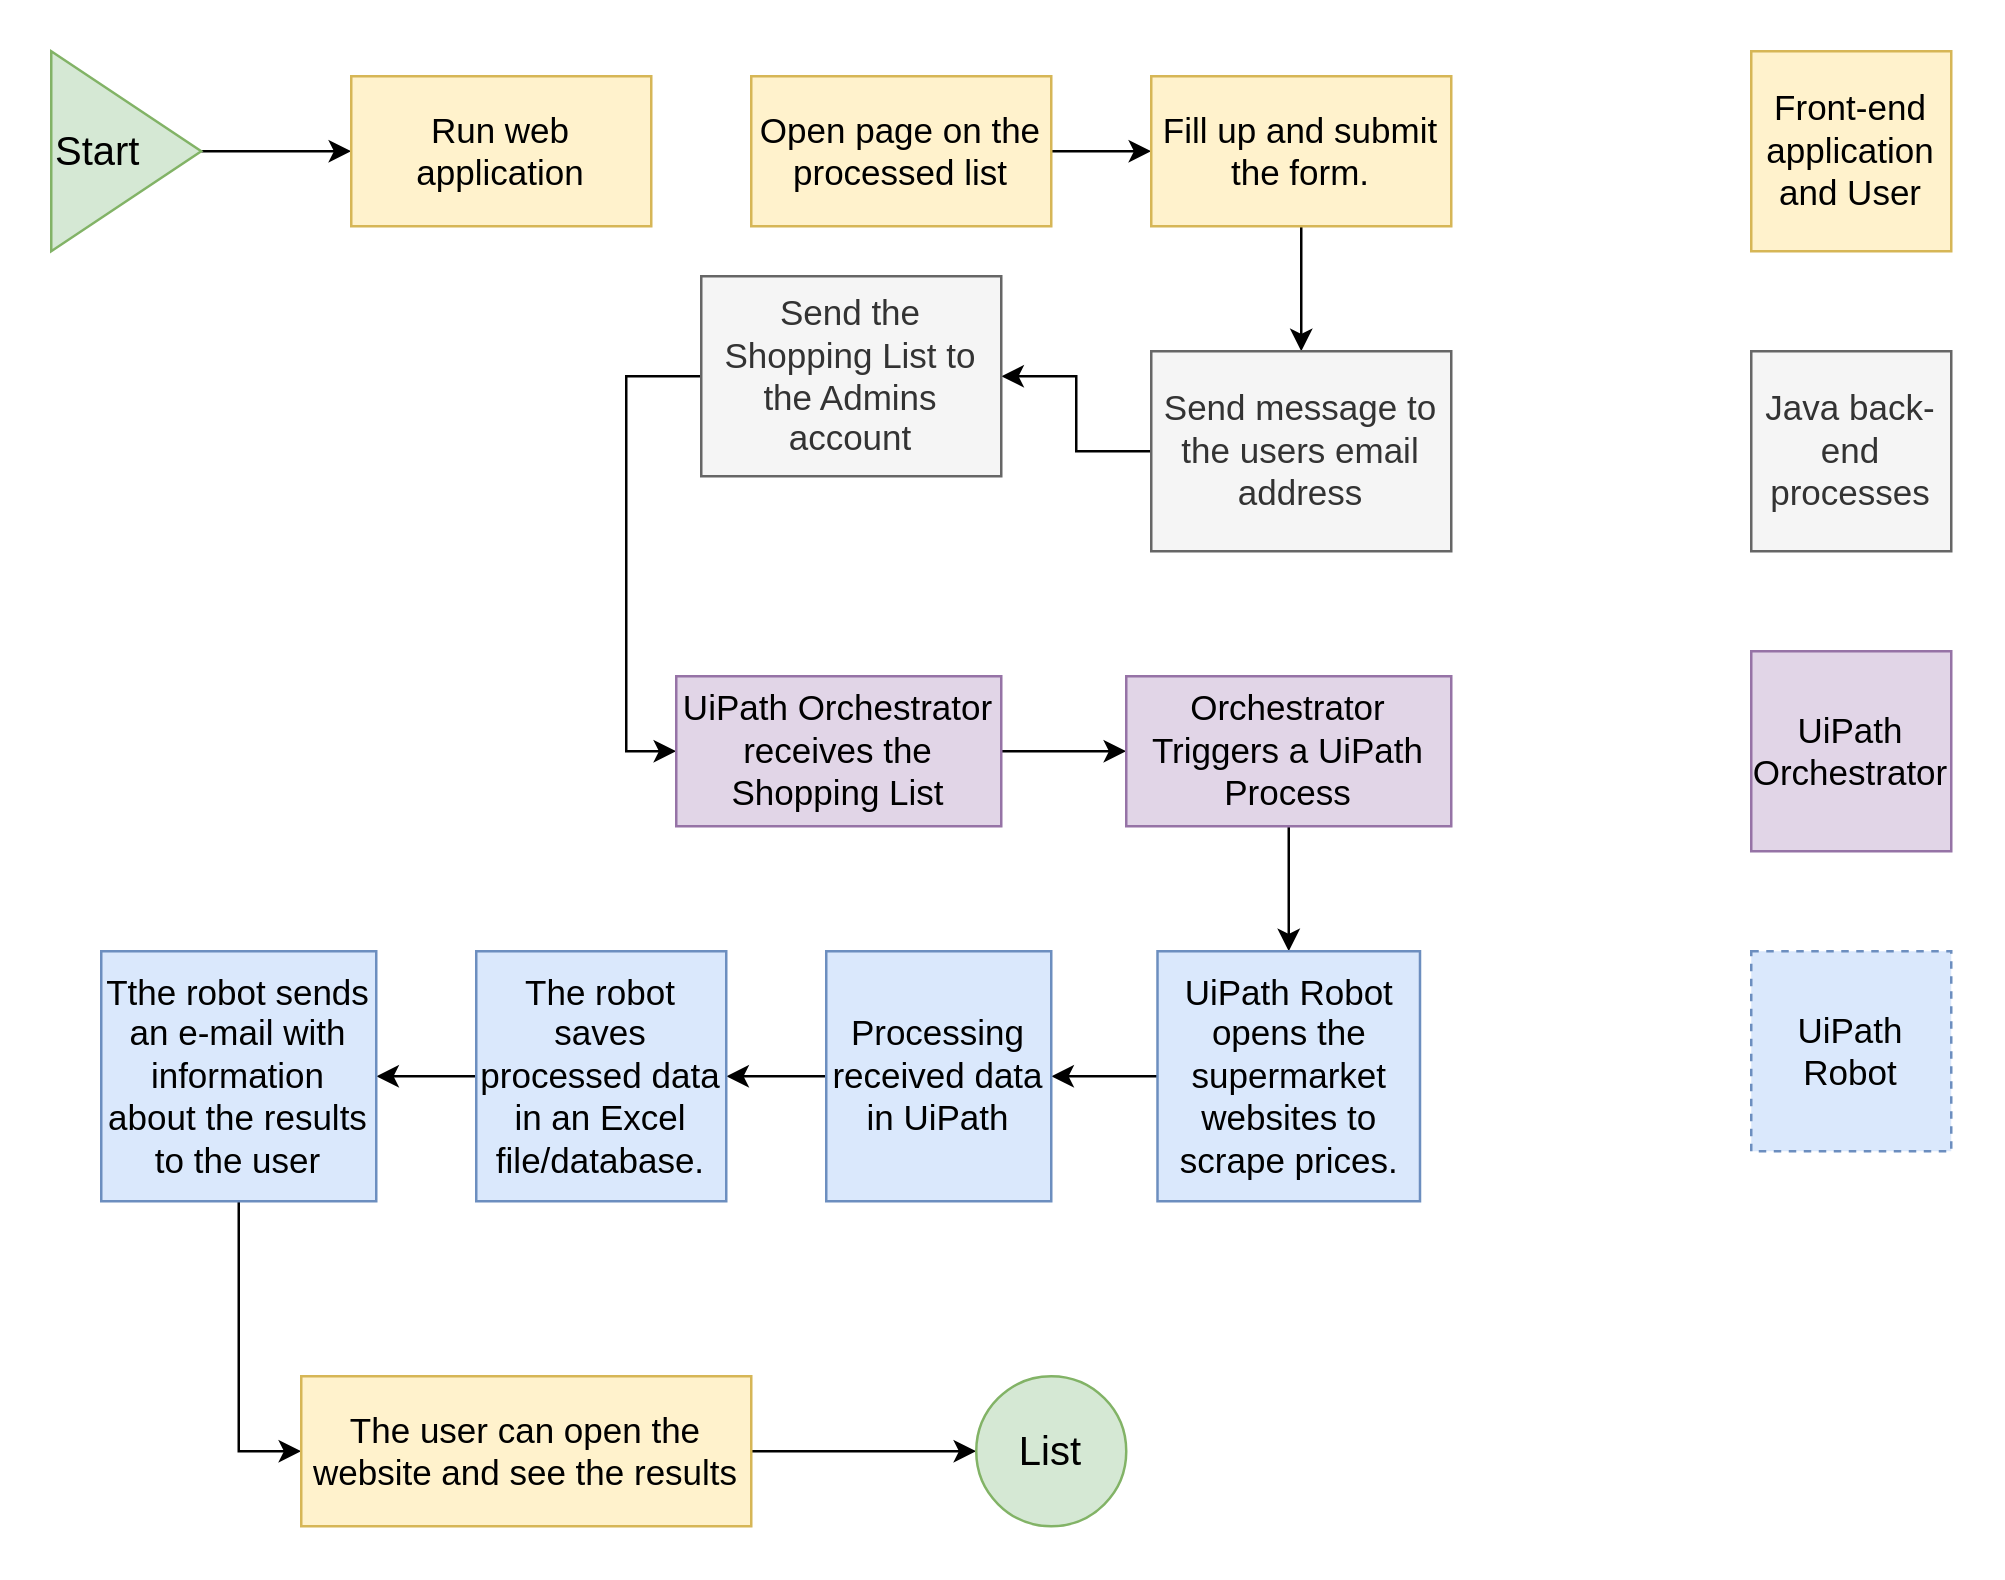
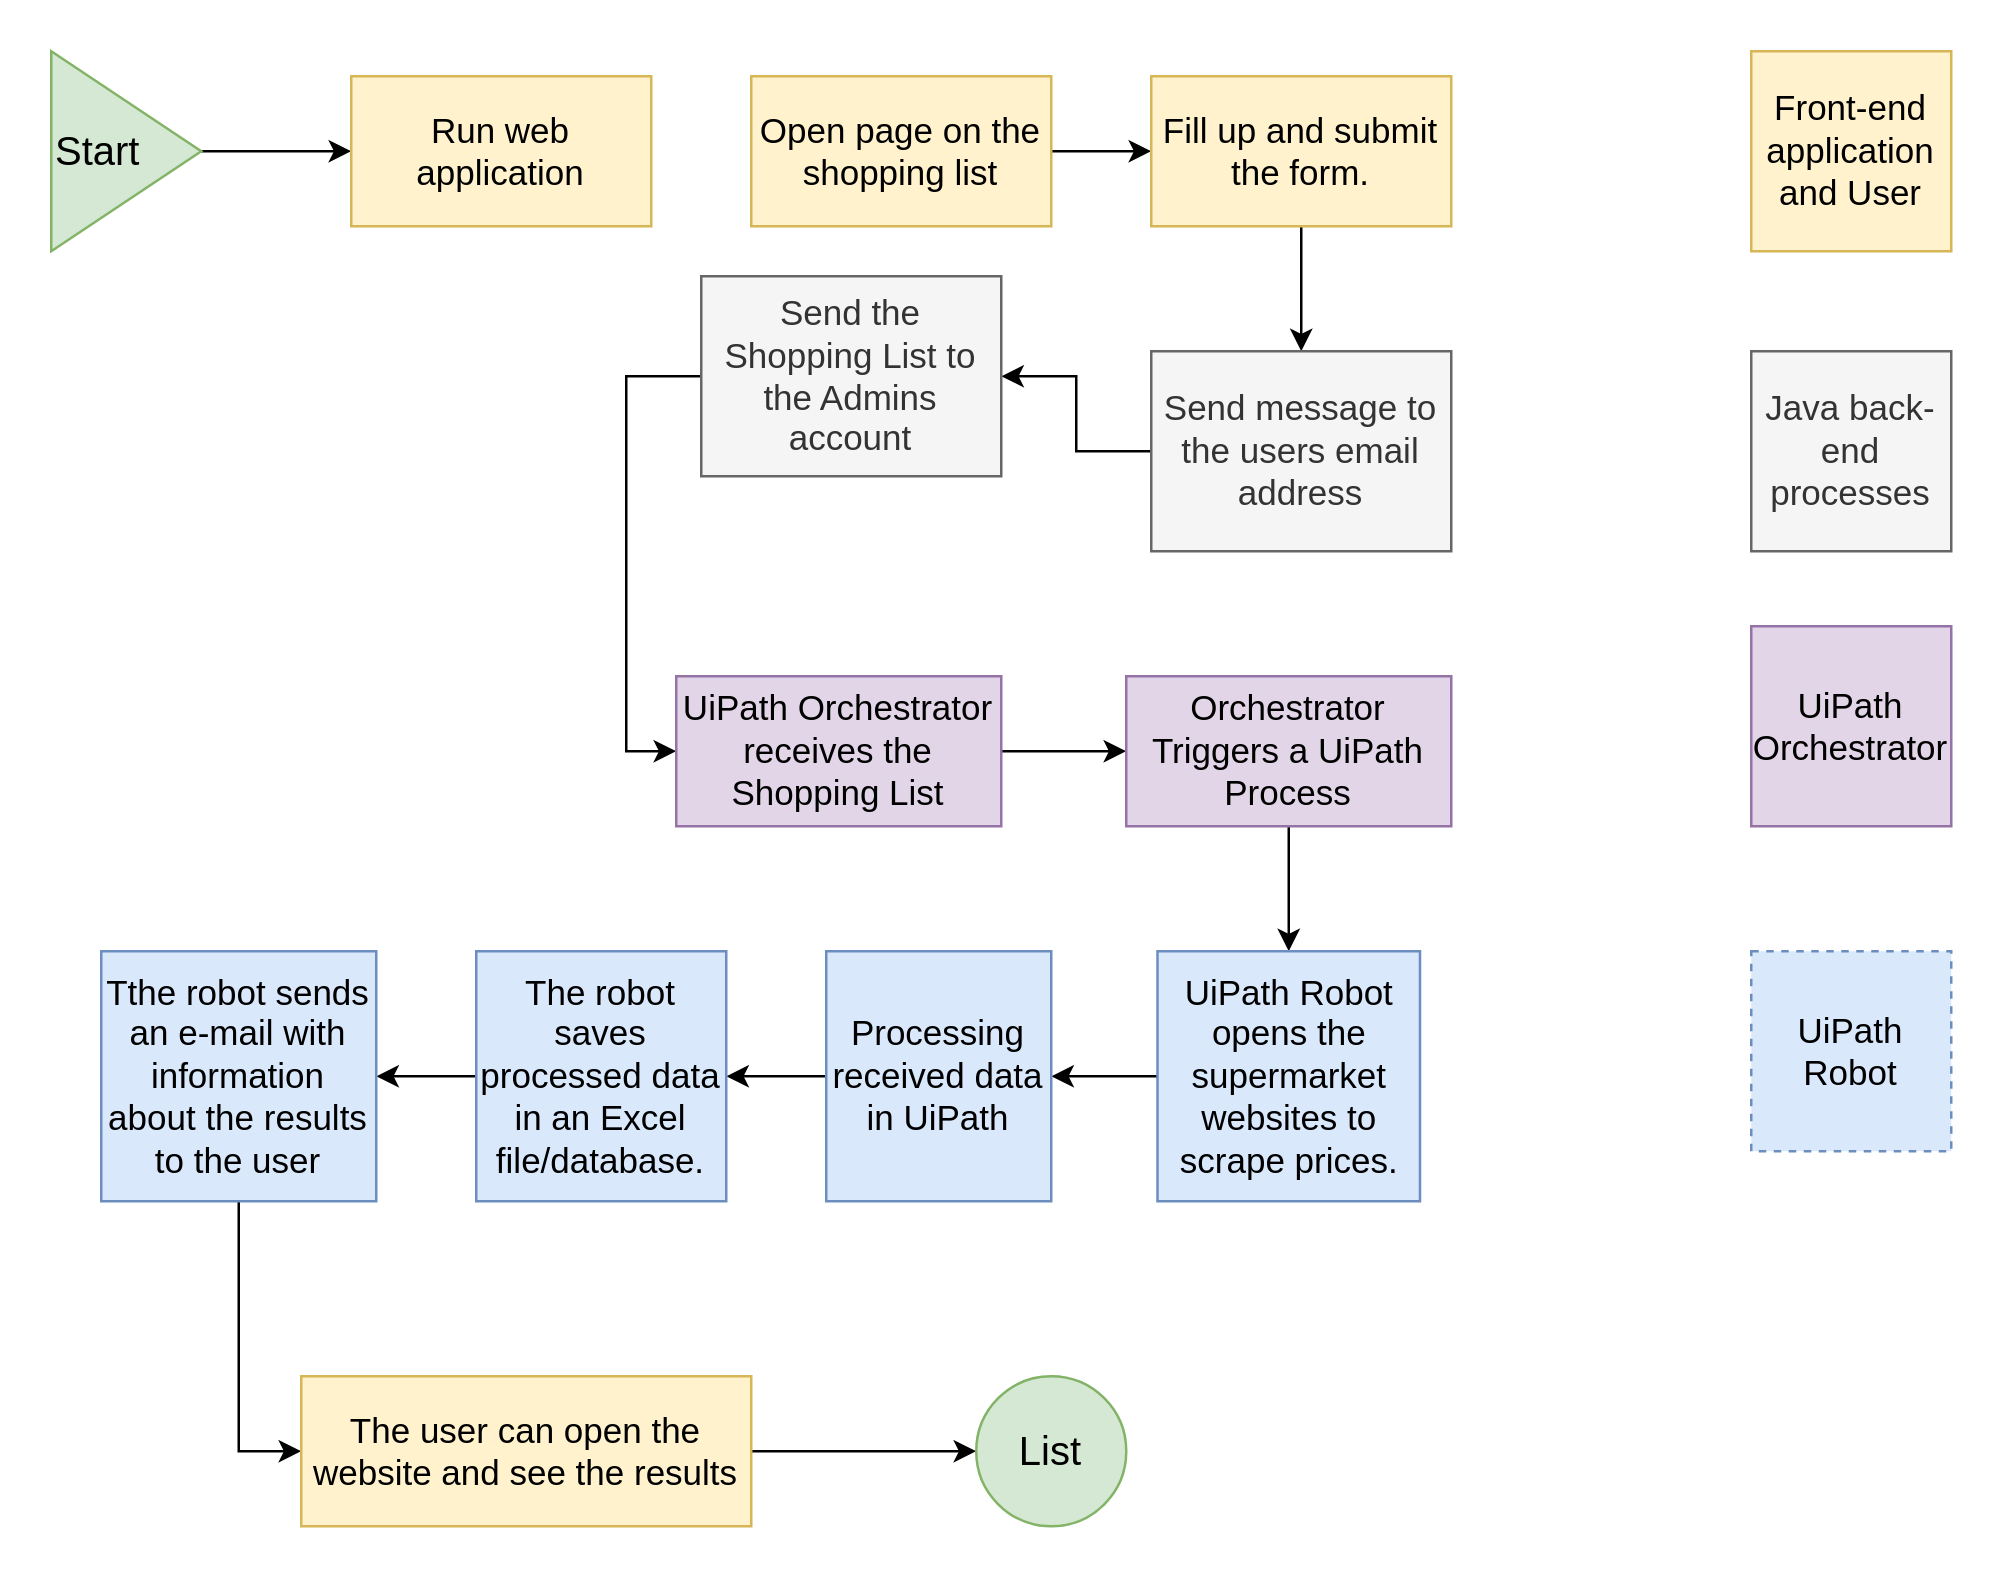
node "Open page on the processed list": label "Open page on the processed list" -> "Open page on the shopping list"
node "UiPath Orchestrator": moved (1851, 751) -> (1851, 726)
